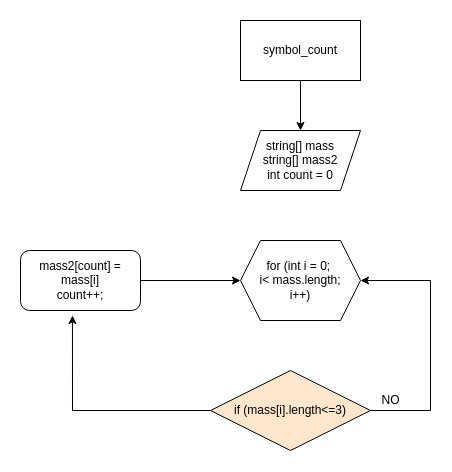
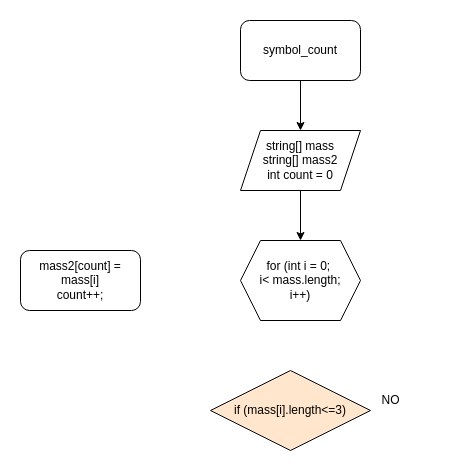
node "symbol_count": shape rectangle -> rounded rectangle
edge "string[] mass string[] mass2 int count = 0" -> "for (int i = 0; i< mass.length; i++)": added
edge "mass2[count] = mass[i] count++;" -> "for (int i = 0; i< mass.length; i++)": removed
edge "if (mass[i].length<=3)" -> "for (int i = 0; i< mass.length; i++)": removed
edge "if (mass[i].length<=3)" -> "mass2[count] = mass[i] count++;": removed
